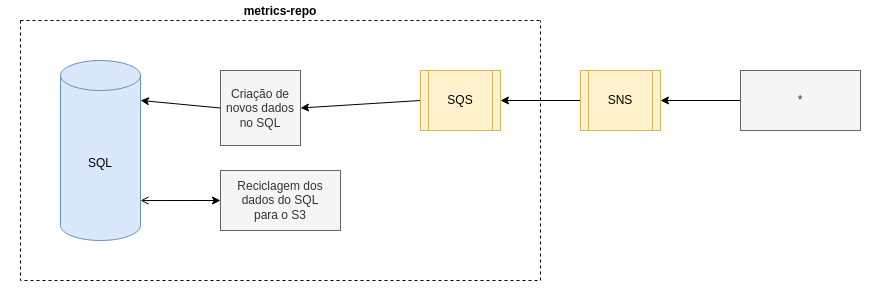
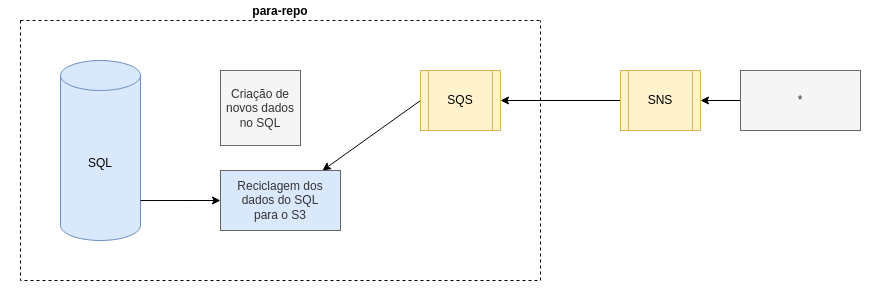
node "metrics-repo": label "metrics-repo" -> "para-repo"
node "SNS": moved (621, 101) -> (661, 101)
edge "SQS" -> "Criação de novos dados no SQL": now "SQS" -> "Reciclagem dos dados do SQL para o S3"
edge "Criação de novos dados no SQL" -> "SQL": removed
edge "SQL" -- "Reciclagem dos dados do SQL para o S3": arrowhead open -> none
node "Reciclagem dos dados do SQL para o S3": fillcolor #f5f5f5 -> #dae8fc
